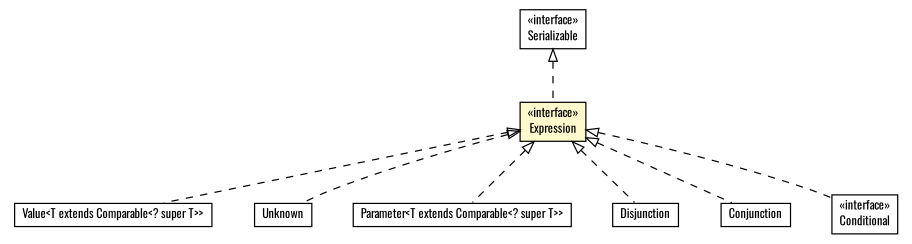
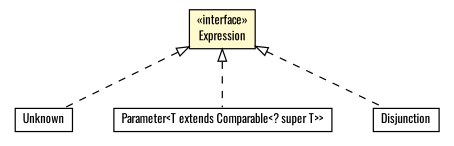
node "Serializable": removed
node "Value<T extends Comparable<? super T>>": removed
node "Conjunction": removed
node "Conditional": removed
